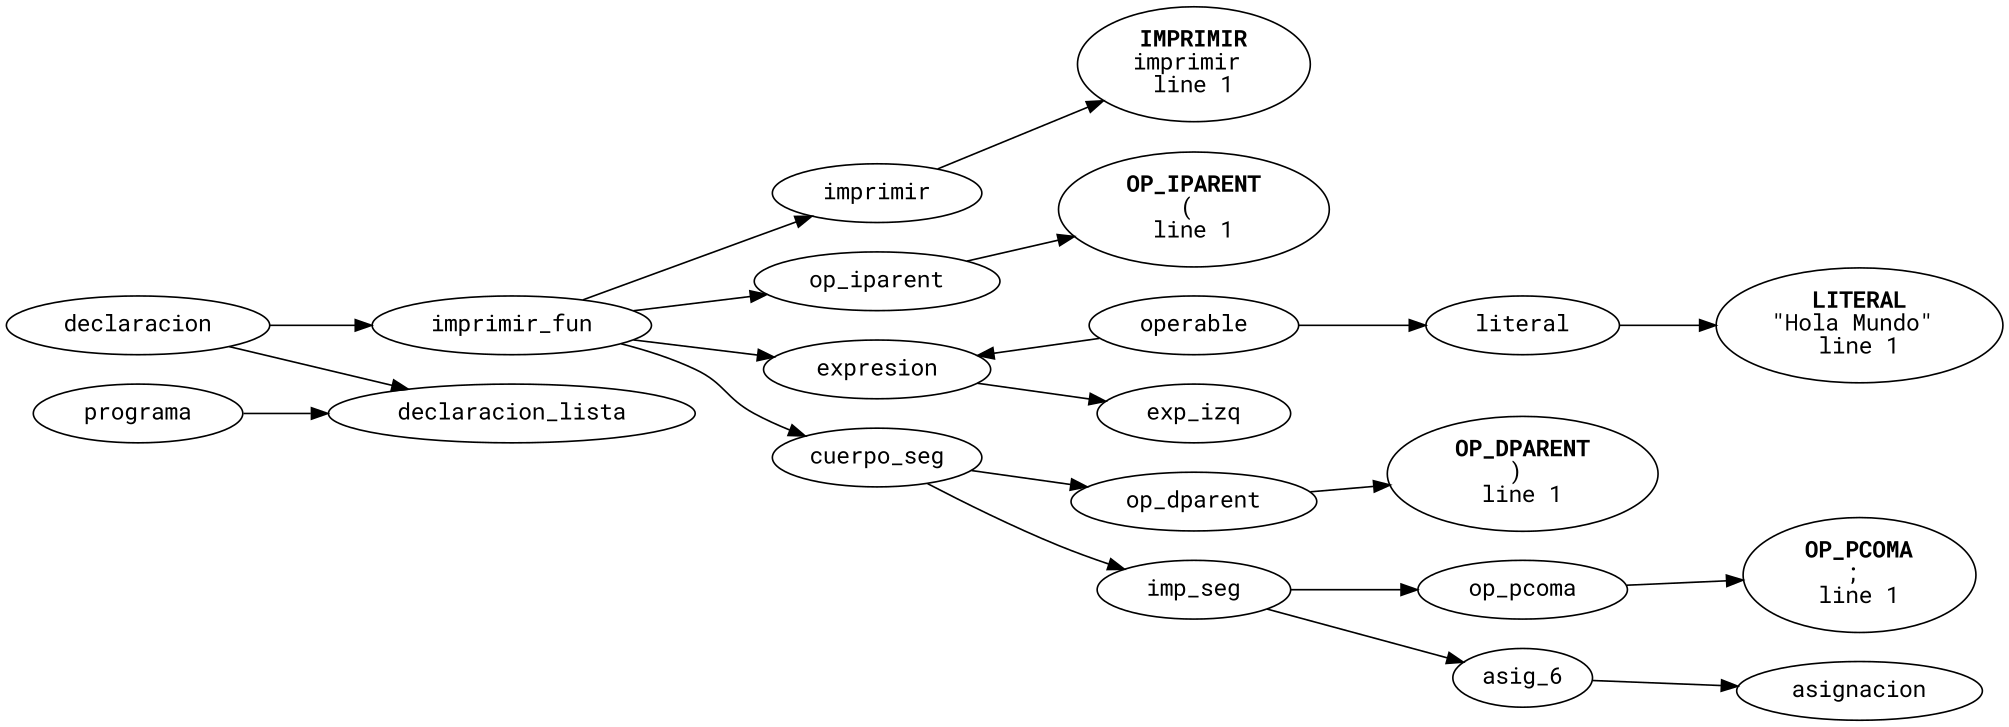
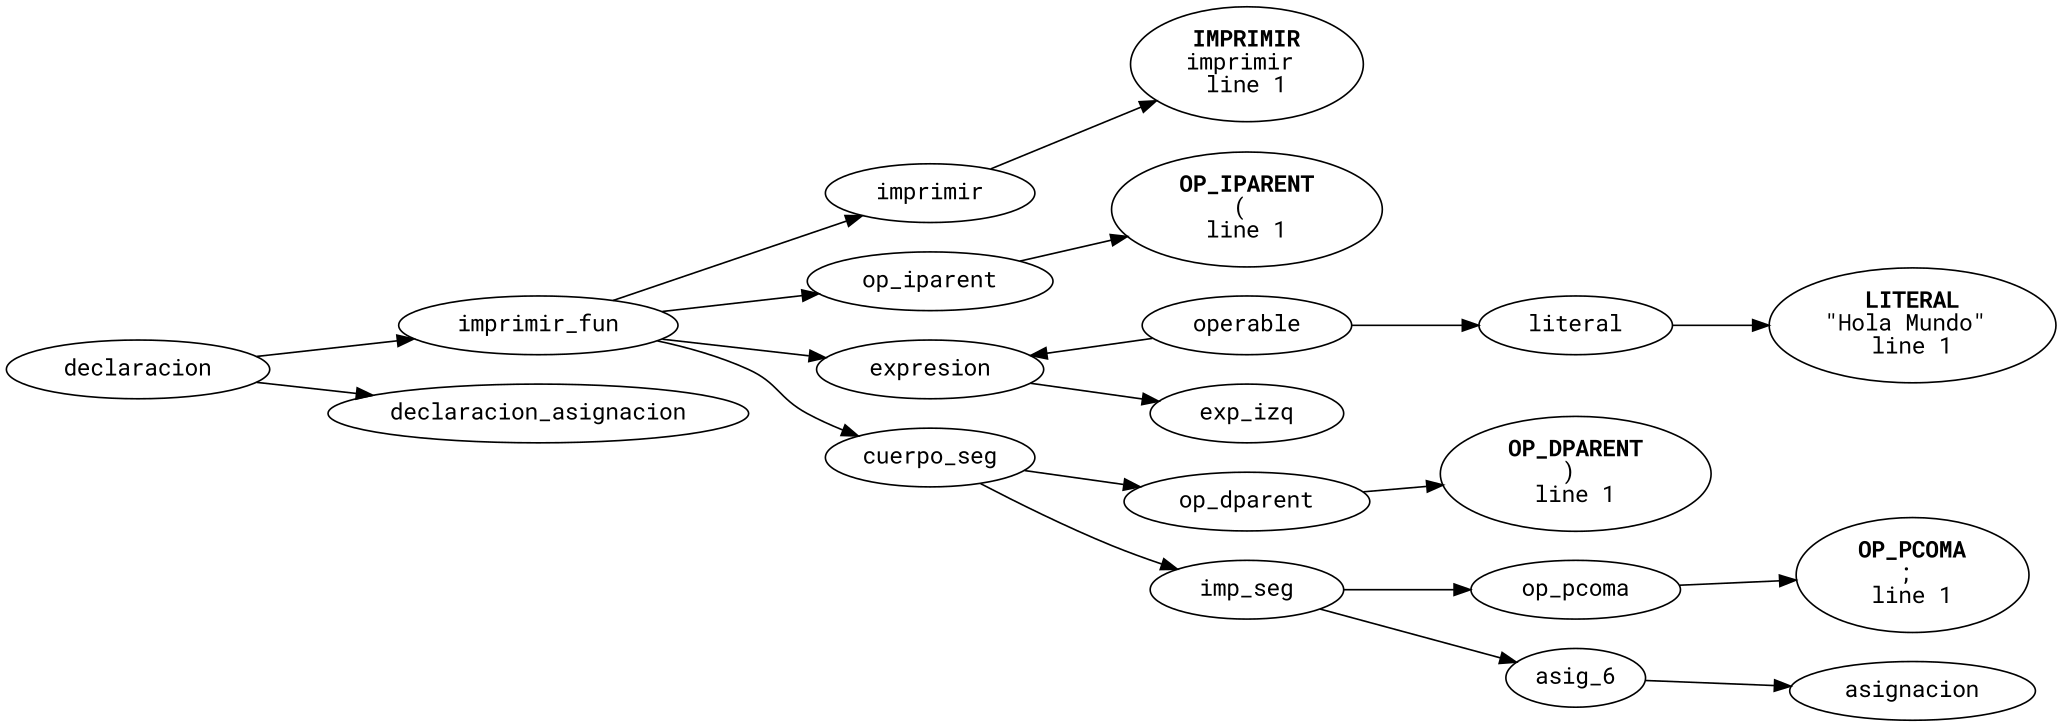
node "programa": removed
node "declaracion_lista": label "declaracion_lista" -> "declaracion_asignacion"
